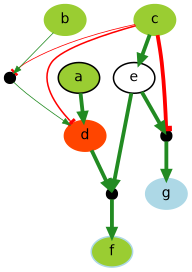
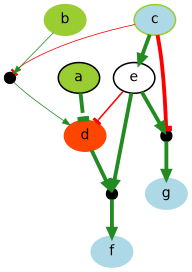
node "c": fillcolor olivedrab3 -> lightblue
edge "c" -> "d": now "e" -> "d"
edge "a" -> "d": arrowhead normal -> tee
node "f": fillcolor olivedrab3 -> lightblue
